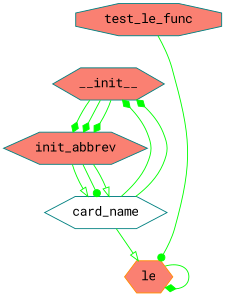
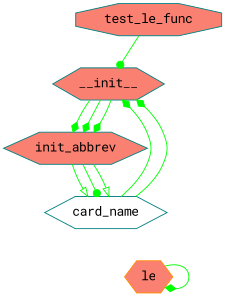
edge "test_le_func" -> "le": now "test_le_func" -> "__init__"
edge "card_name" -> "le": removed
